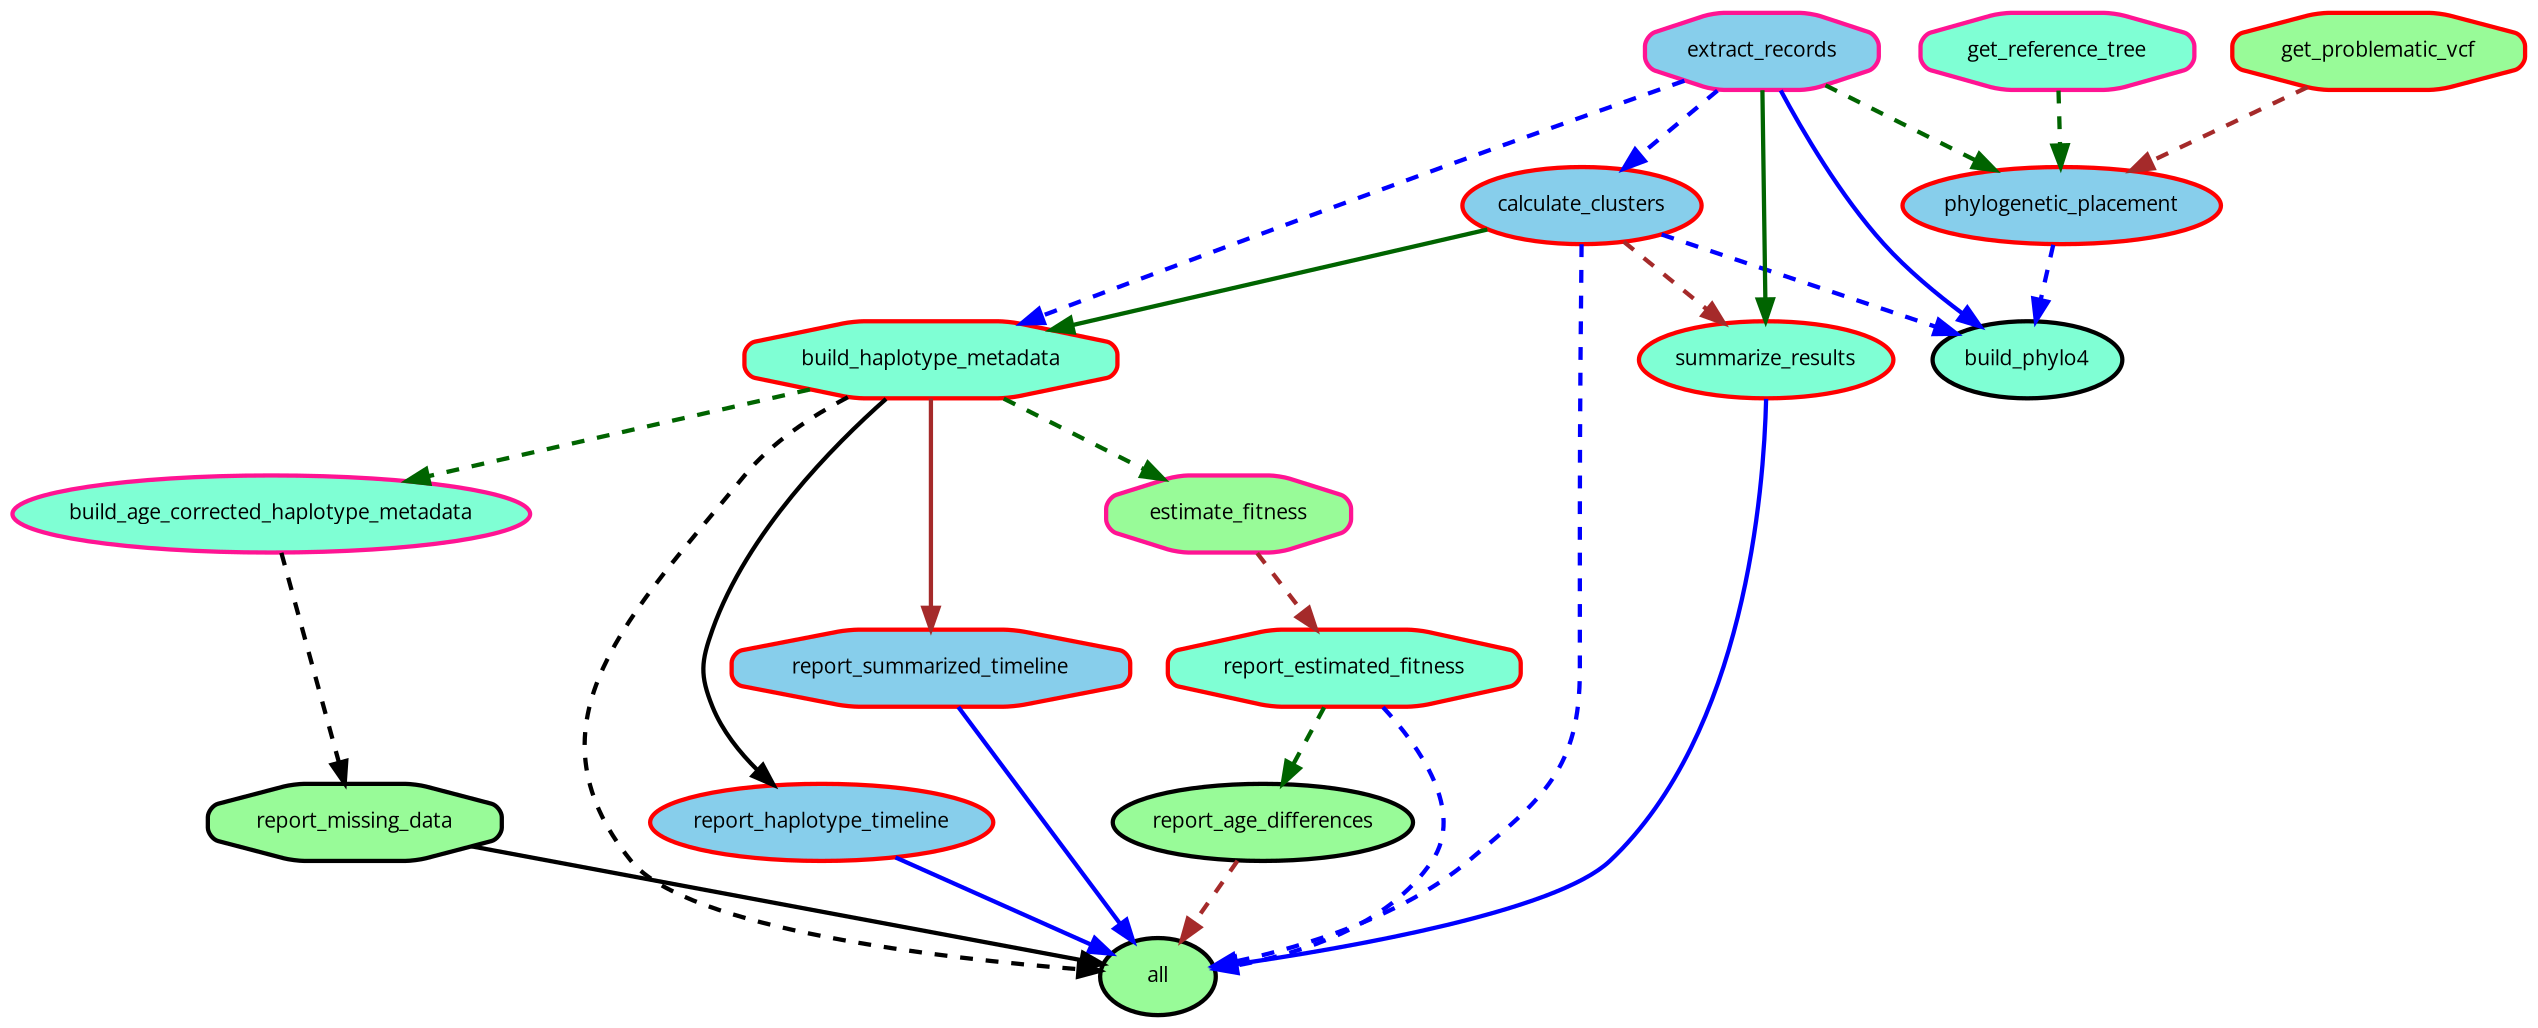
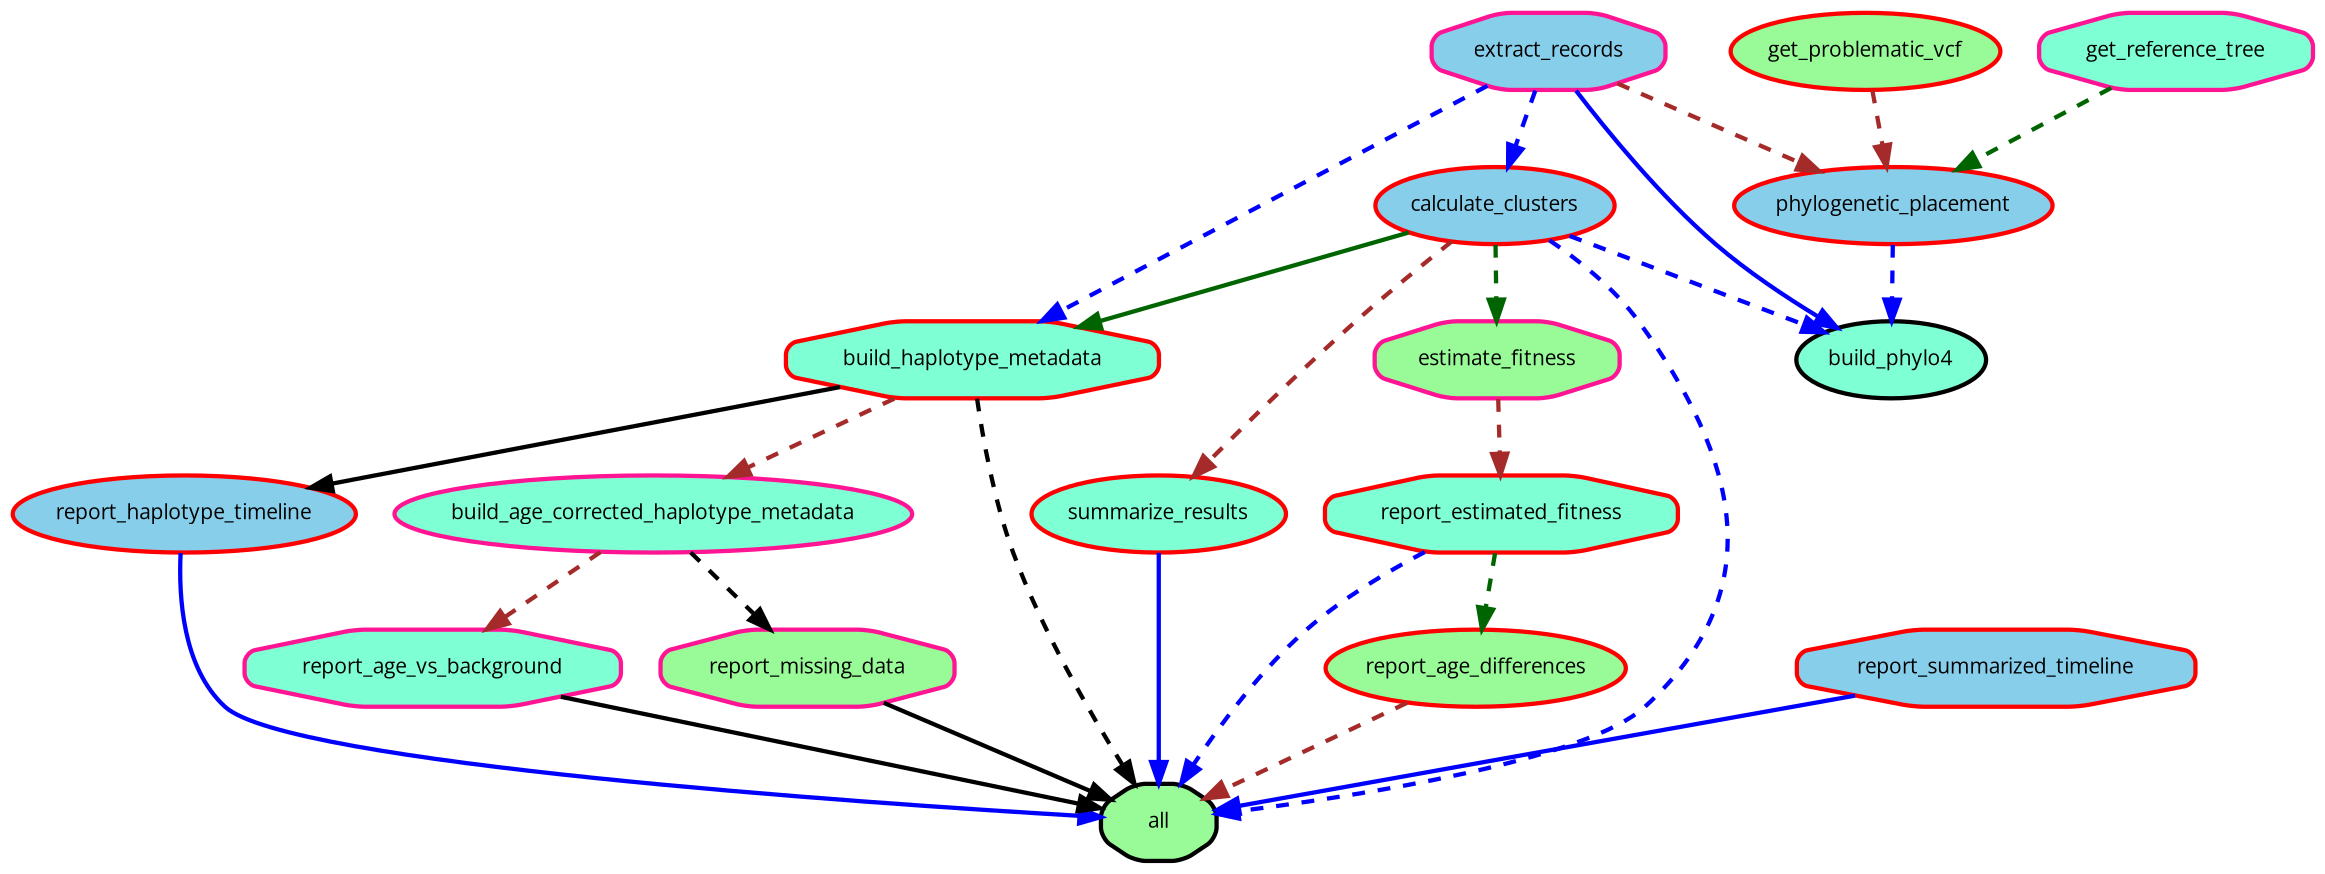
node "get_problematic_vcf": shape octagon -> ellipse
edge "extract_records" -> "phylogenetic_placement": color darkgreen -> brown
edge "extract_records" -> "summarize_results": removed
edge "build_haplotype_metadata" -> "build_age_corrected_haplotype_metadata": color darkgreen -> brown
edge "build_haplotype_metadata" -> "estimate_fitness": now "calculate_clusters" -> "estimate_fitness"
edge "build_haplotype_metadata" -> "report_summarized_timeline": removed
node "report_age_vs_background": added
node "report_missing_data": color black -> deeppink
node "report_age_differences": color black -> red
node "all": shape ellipse -> octagon
